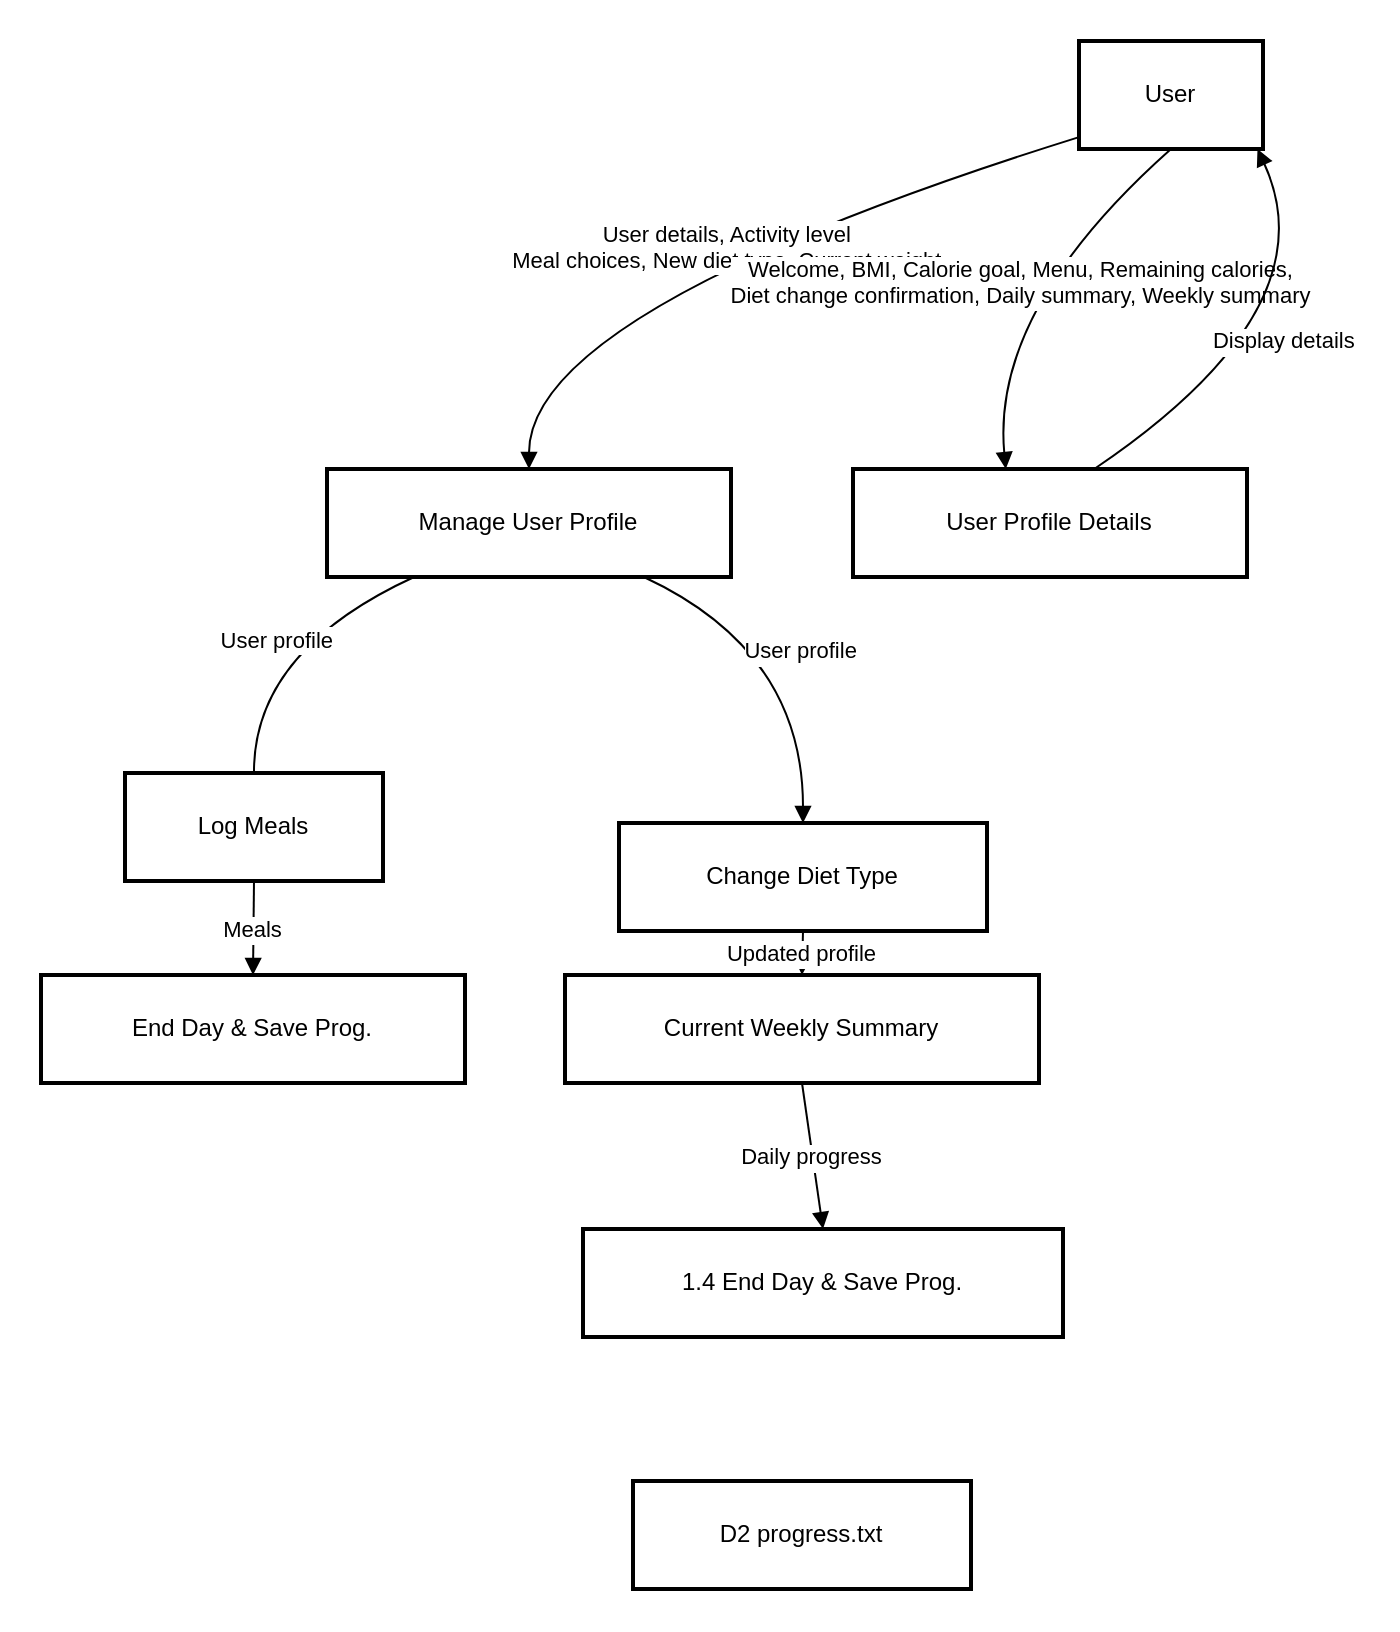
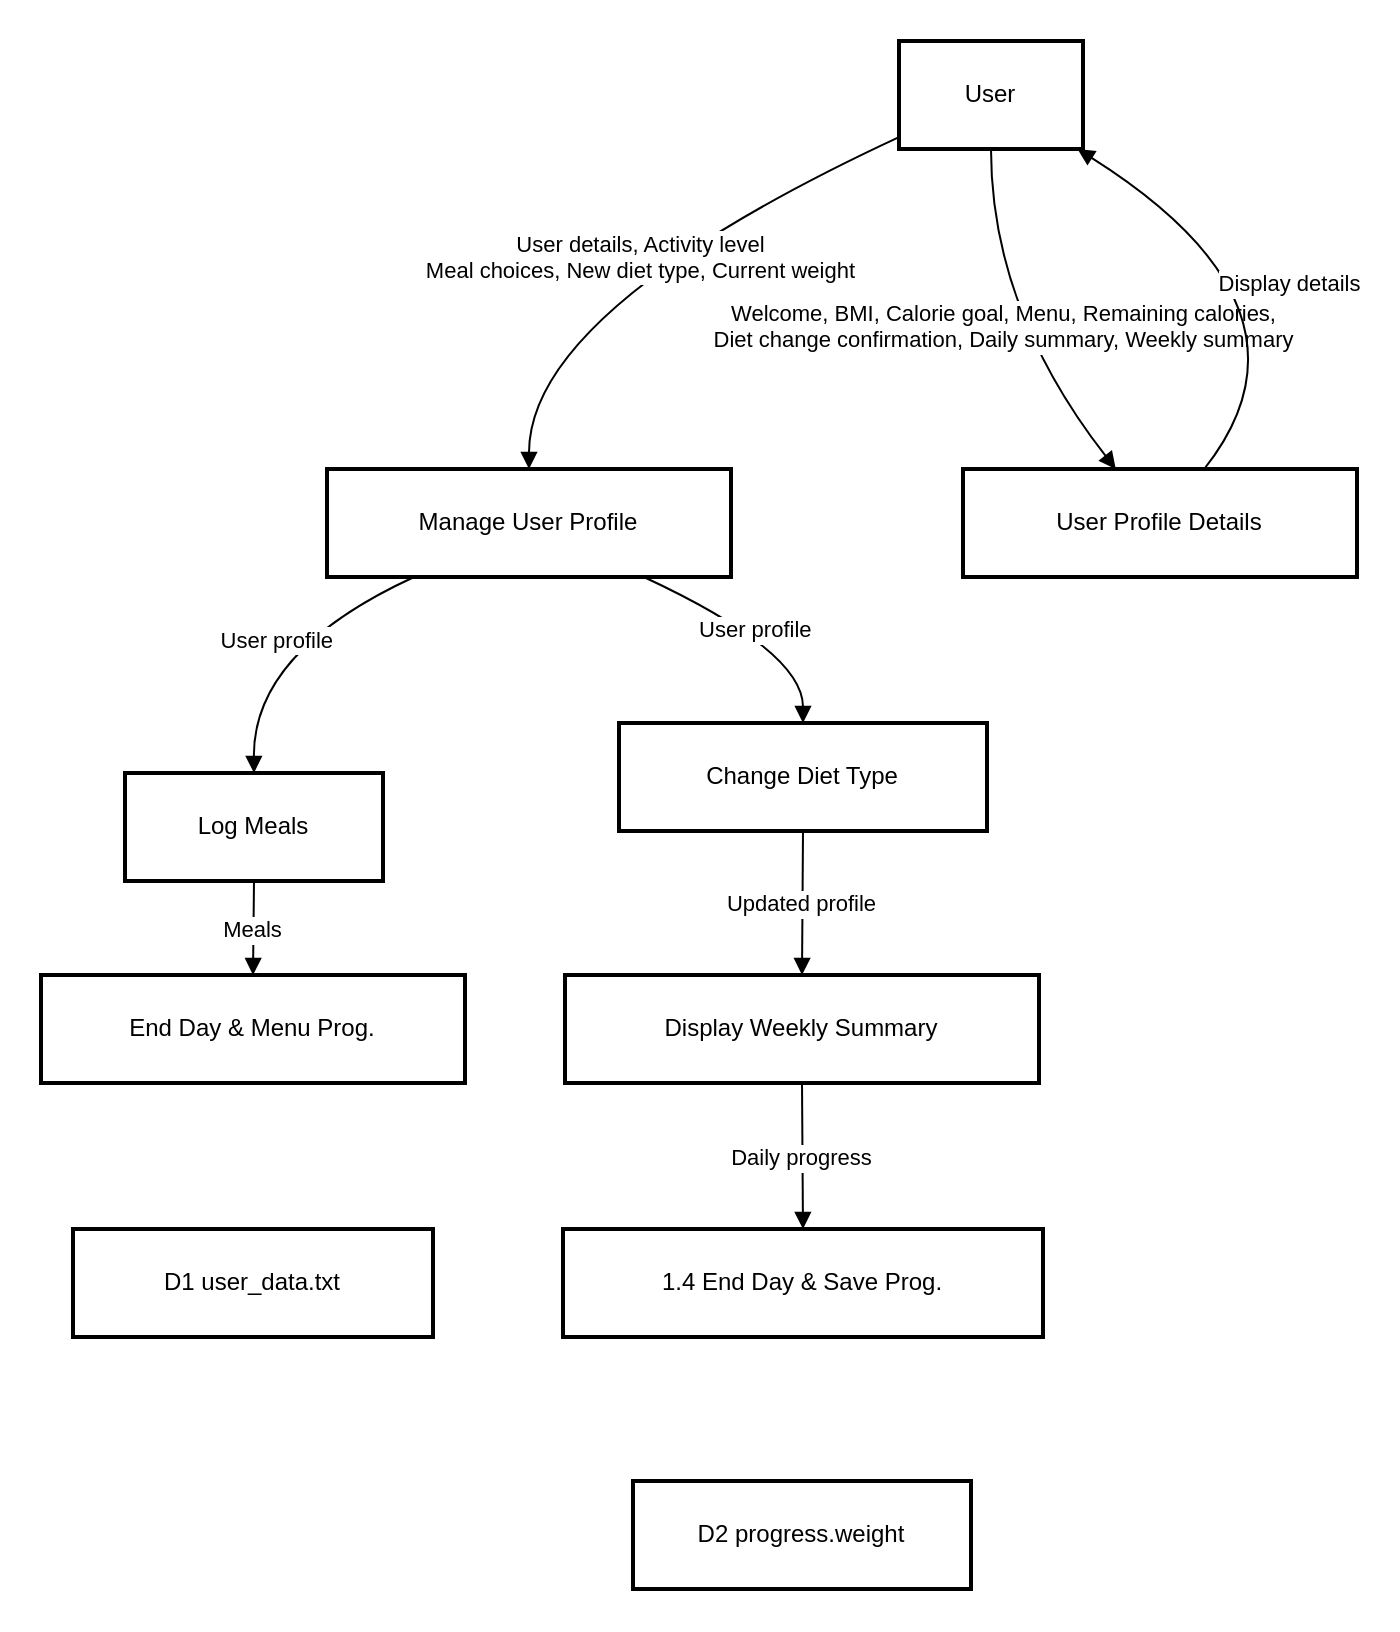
node "User": moved (1171, 95) -> (991, 95)
node "User Profile Details": moved (1050, 523) -> (1160, 523)
edge "Manage User Profile" -- "Log Meals": arrowhead none -> block
node "Change Diet Type": moved (803, 877) -> (803, 777)
node "End Day & Save Prog.": label "End Day & Save Prog." -> "End Day & Menu Prog."
node "Current Weekly Summary": label "Current Weekly Summary" -> "Display Weekly Summary"
node "D1 user_data.txt": added
node "1.4 End Day & Save Prog.": moved (823, 1283) -> (803, 1283)
node "D2 progress.txt": label "D2 progress.txt" -> "D2 progress.weight"
